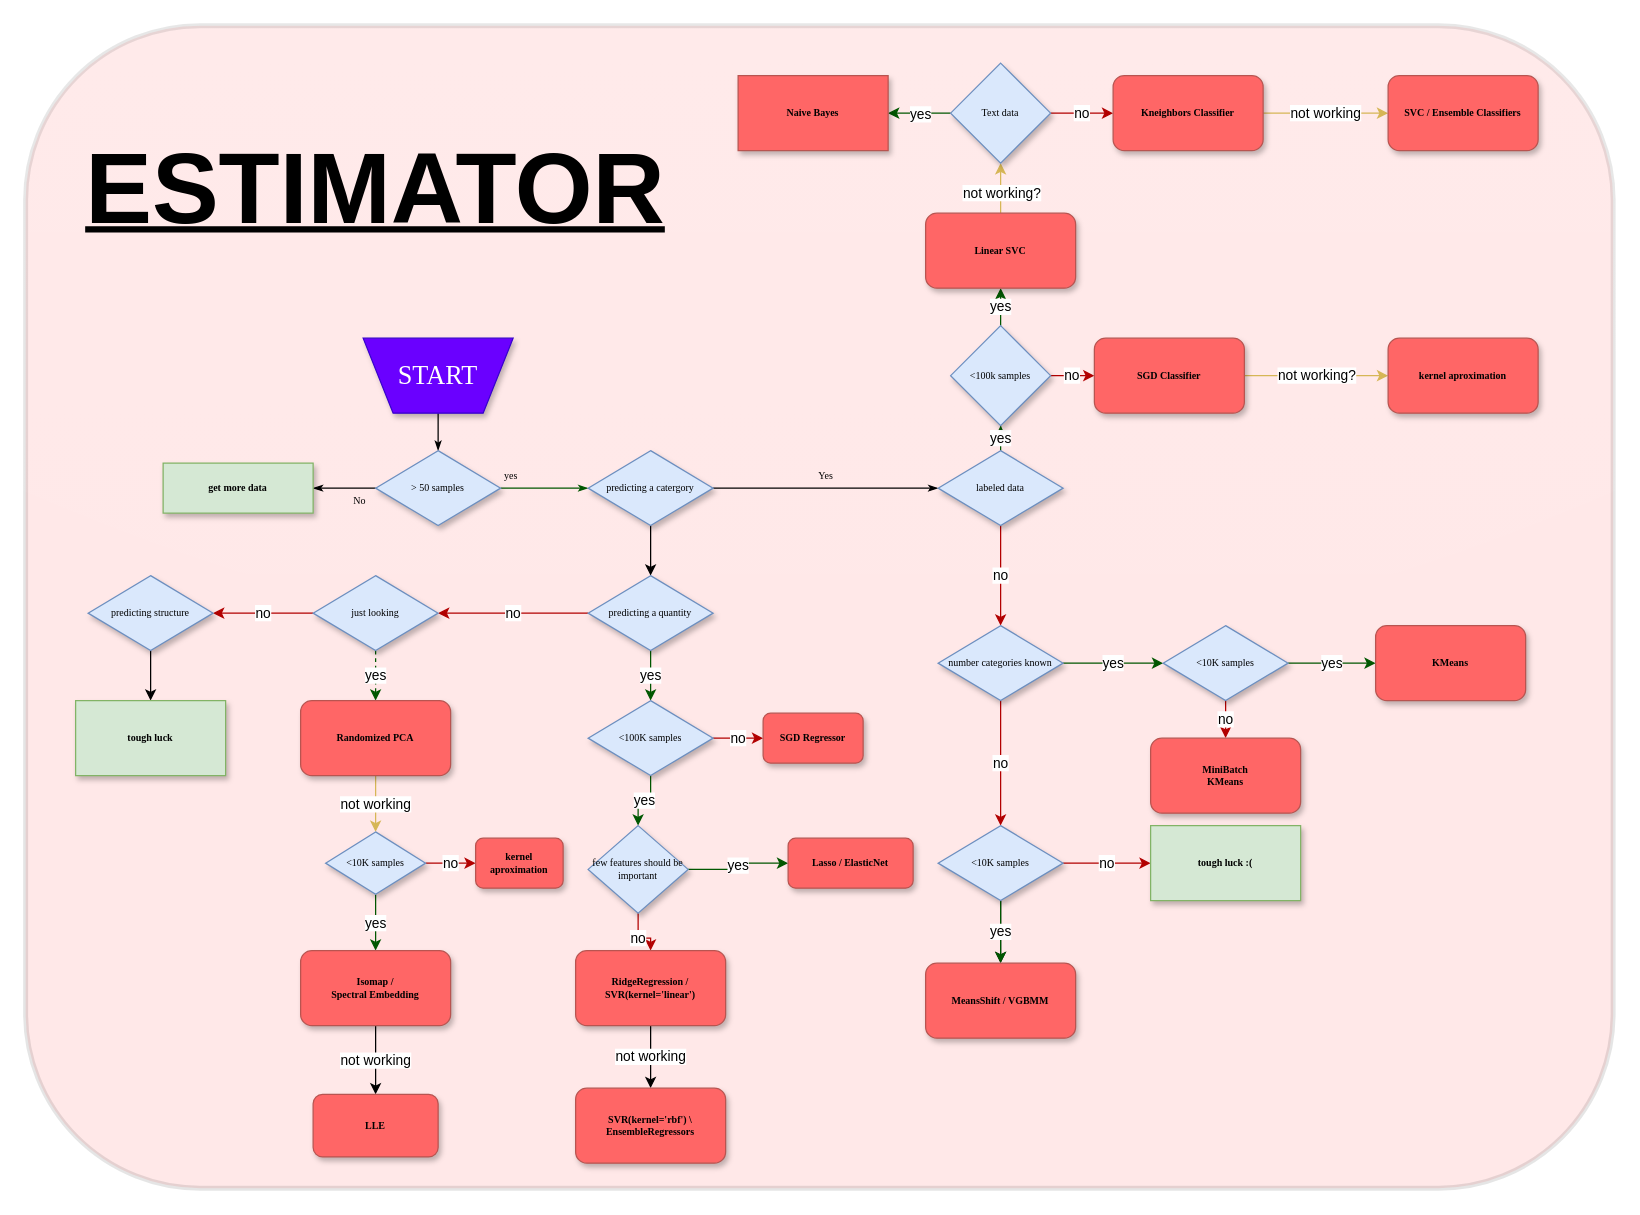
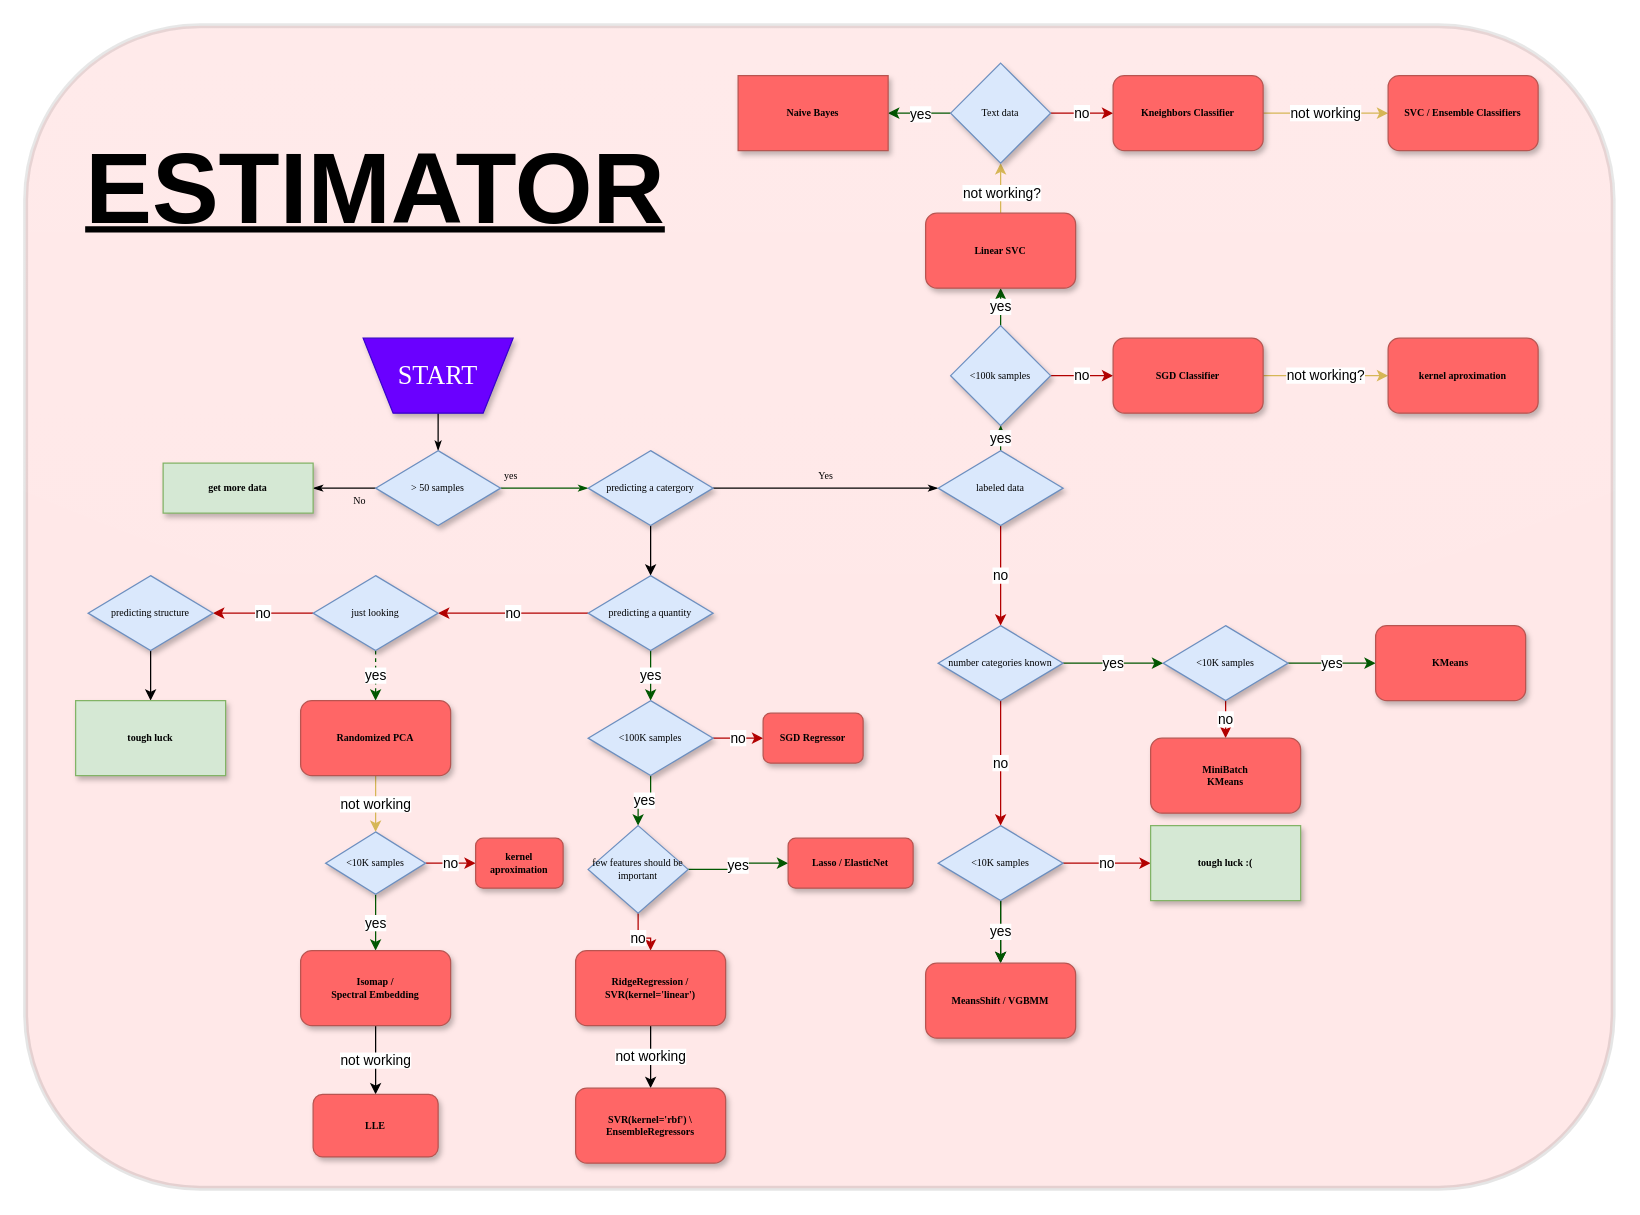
node "SGD Classifier": moved (1169, 376) -> (1188, 376)
